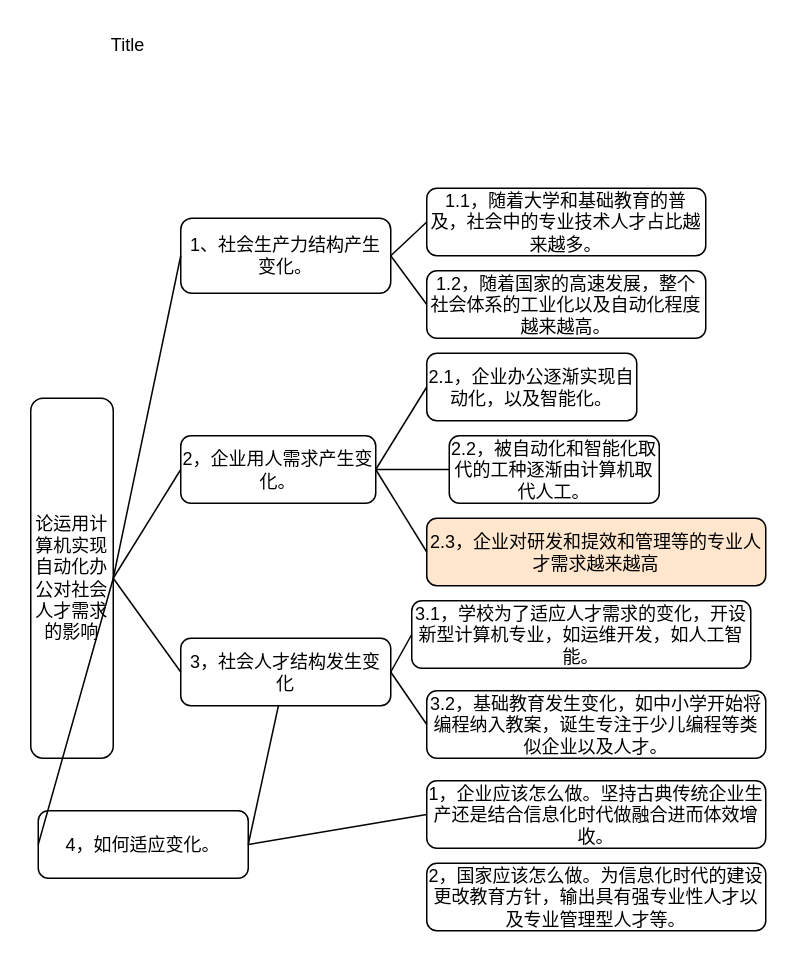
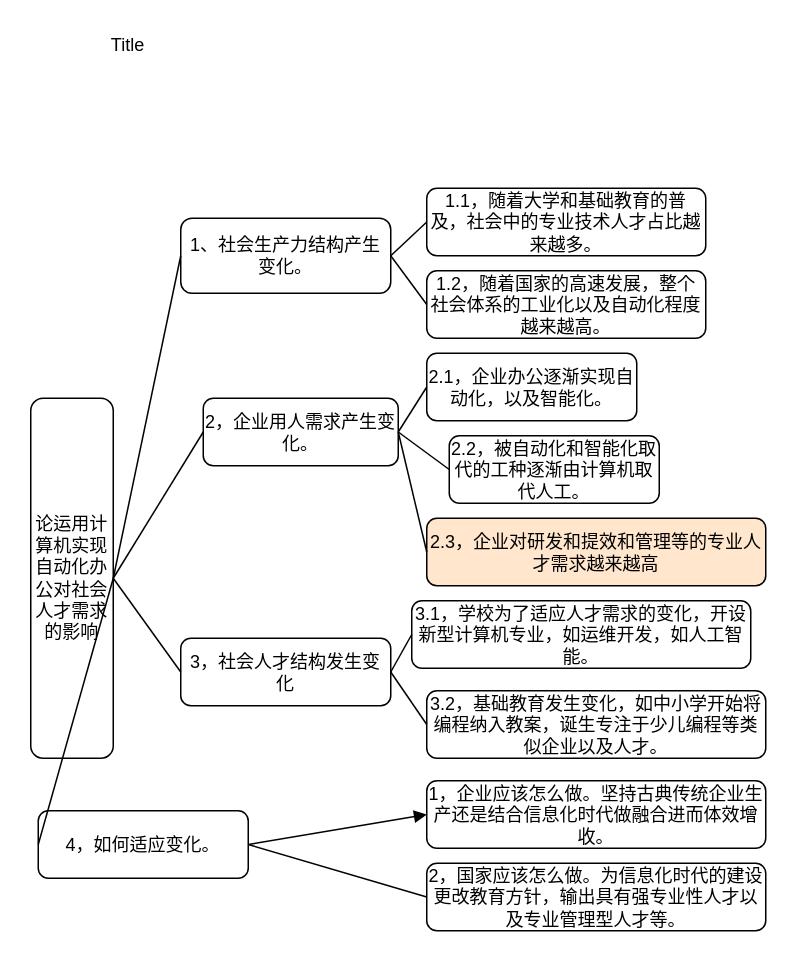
node "2，企业用人需求产生变化。": moved (278, 470) -> (301, 432)
edge "3，社会人才结构发生变化" -- "4，如何适应变化。": now "2，国家应该怎么做。为信息化时代的建设更改教育方针，输出具有强专业性人才以及专业管理型人才等。" -- "4，如何适应变化。"
edge "1，企业应该怎么做。坚持古典传统企业生产还是结合信息化时代做融合进而体效增收。" -- "4，如何适应变化。": arrowhead none -> block
